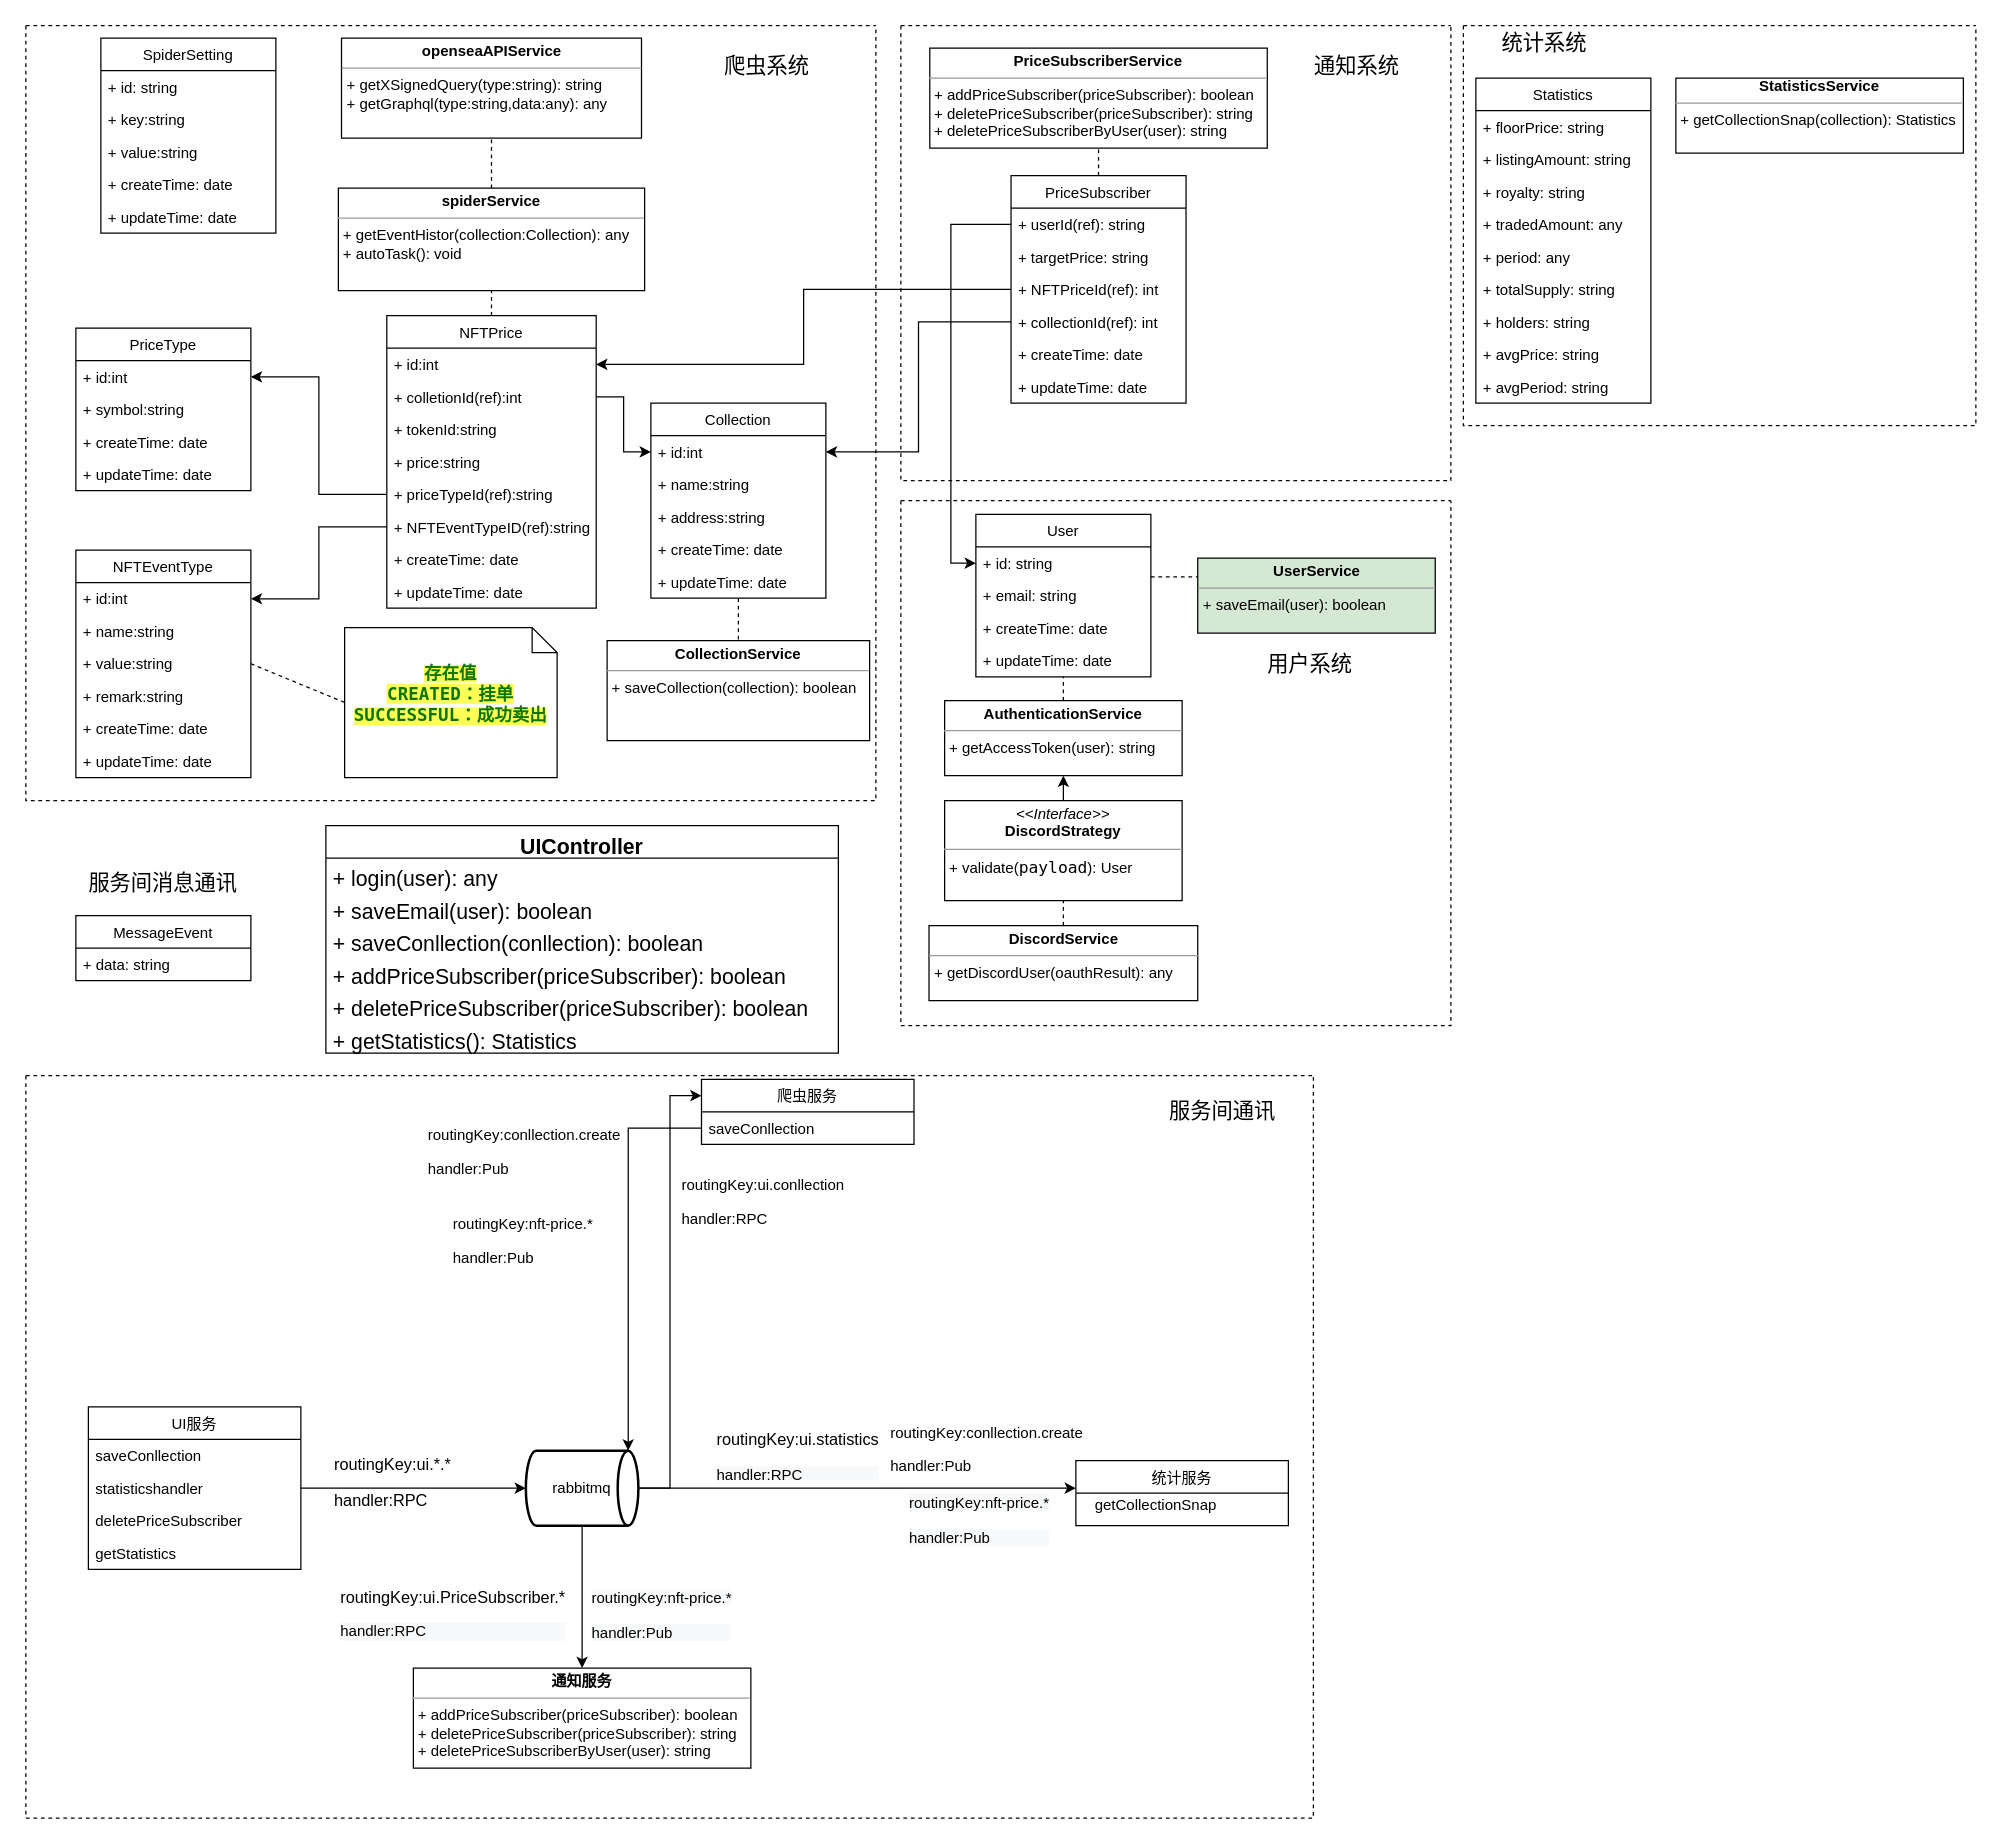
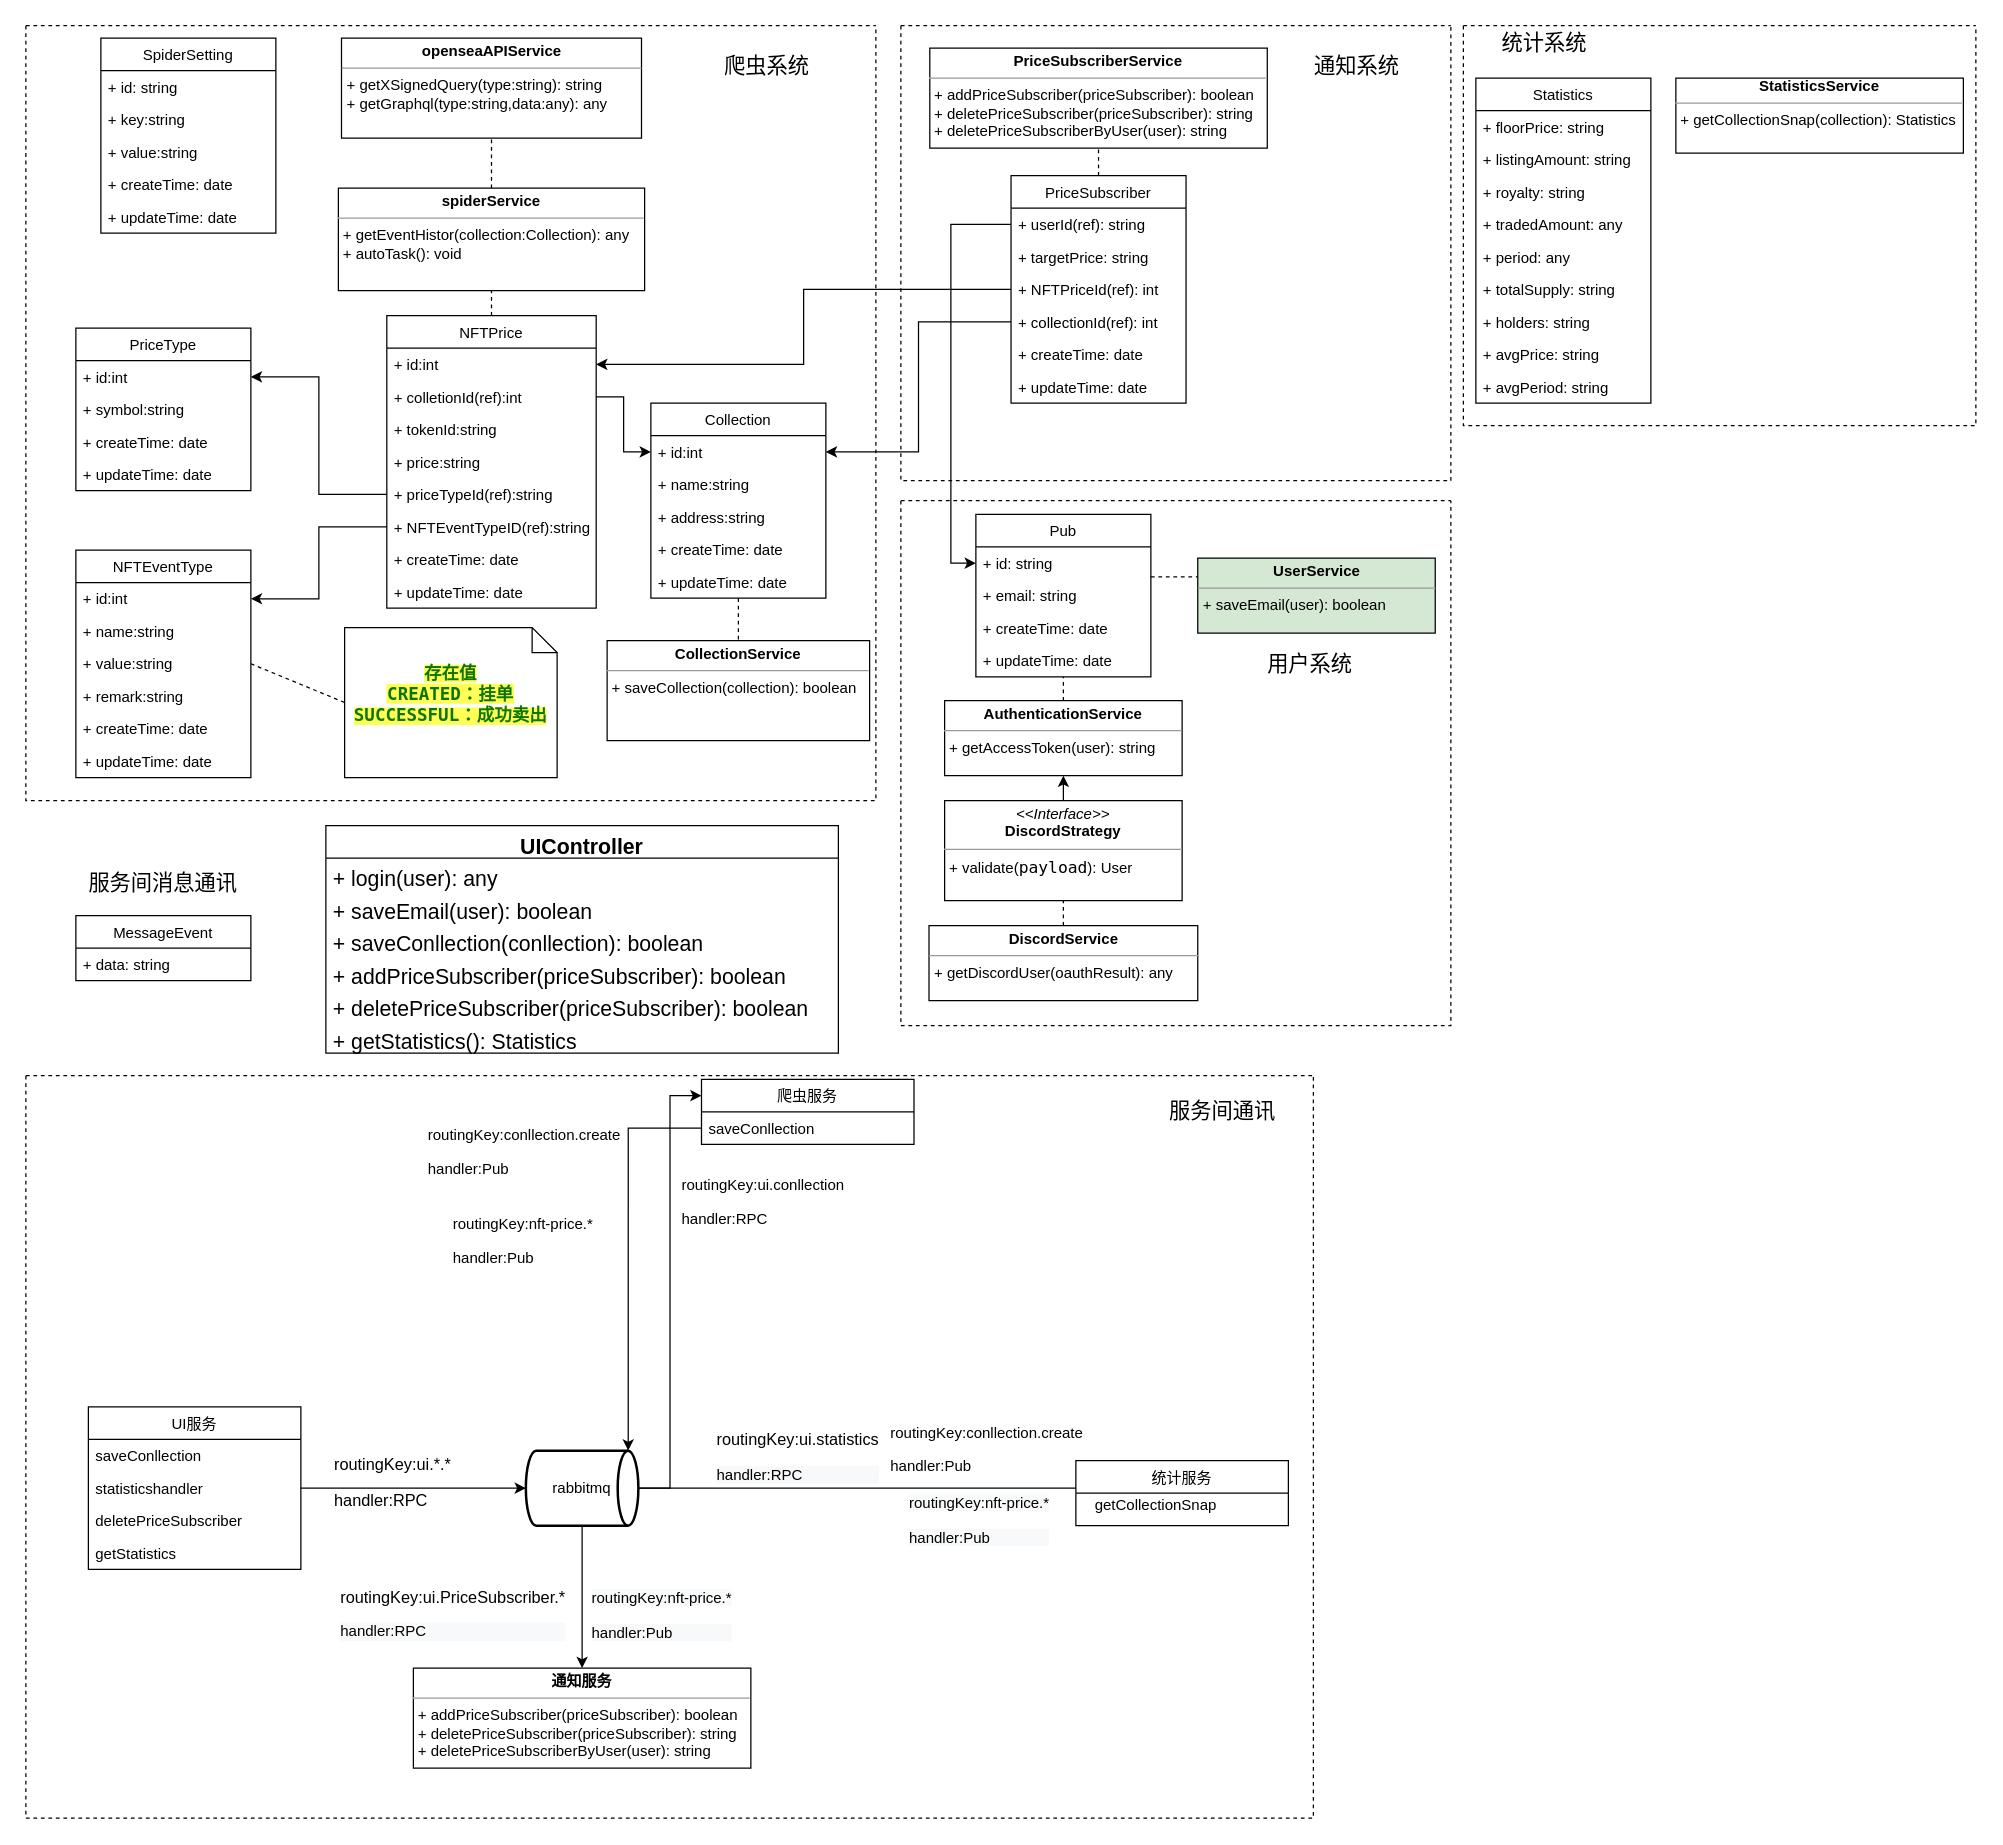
node "User": label "User" -> "Pub"
edge "rabbitmq" -> "统计服务": arrowhead classic -> none
